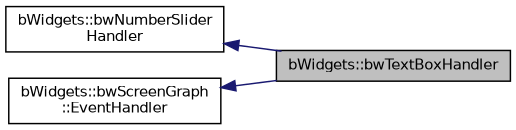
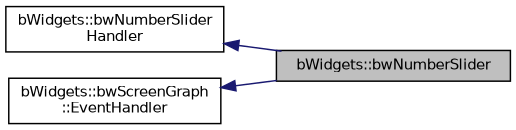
node "bWidgets::bwTextBoxHandler": label "bWidgets::bwTextBoxHandler" -> "bWidgets::bwNumberSlider"
